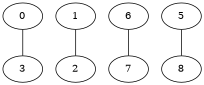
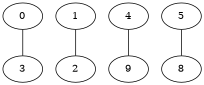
node "6": label "6" -> "4"
node "7": label "7" -> "9"
